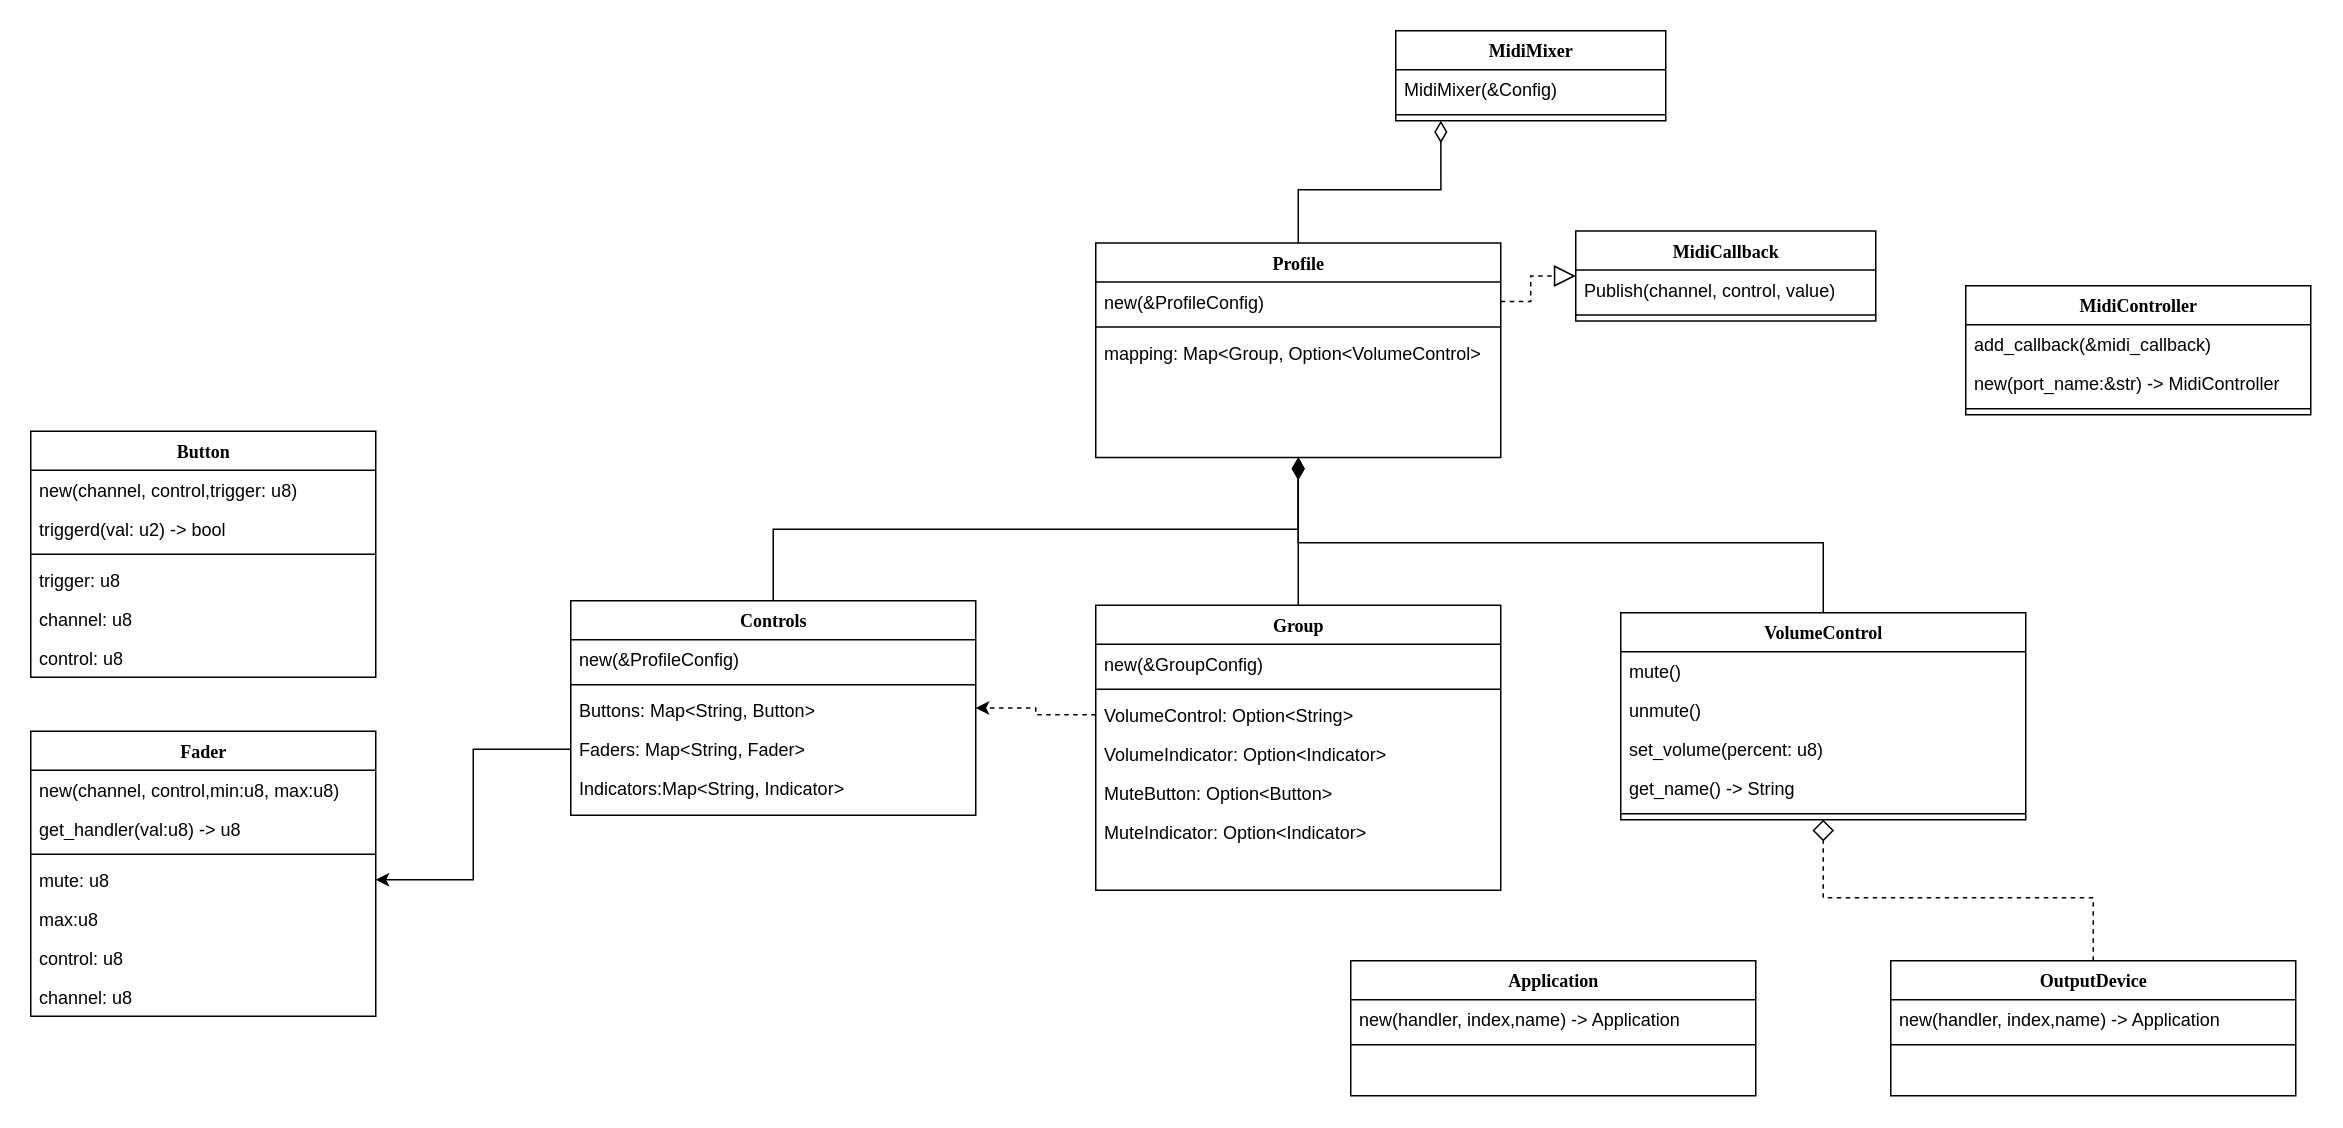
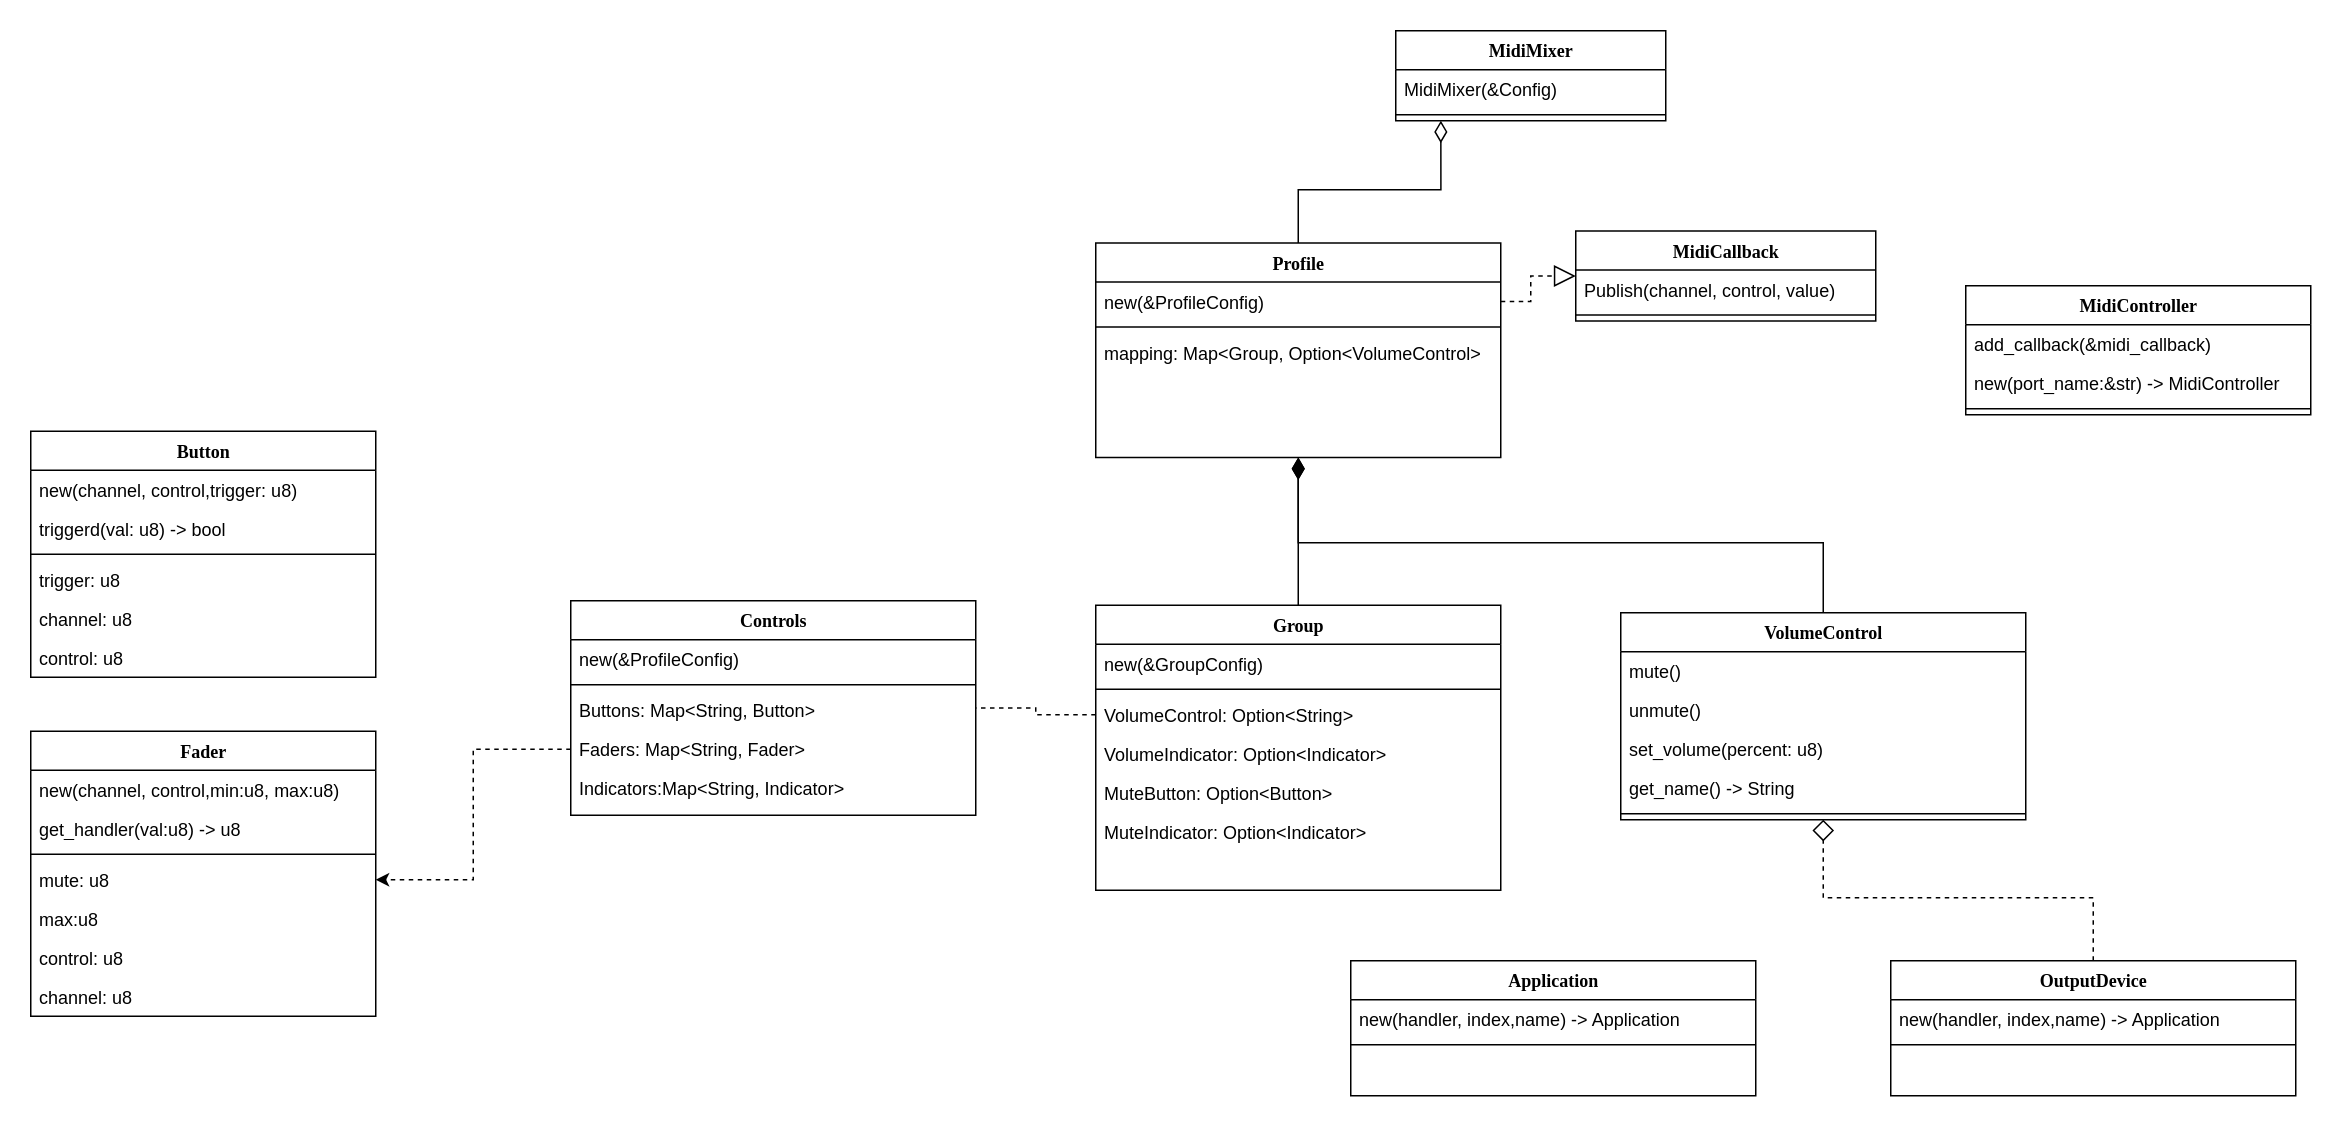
edge "Controls" -> "Profile": removed
node "triggerd(val: u2) -> bool": label "triggerd(val: u2) -> bool" -> "triggerd(val: u8) -> bool"
edge "VolumeControl: Option<String>" -> "Controls": arrowhead classic -> none
edge "Faders: Map<String, Fader>" -> "mute: u8": style solid -> dashed
